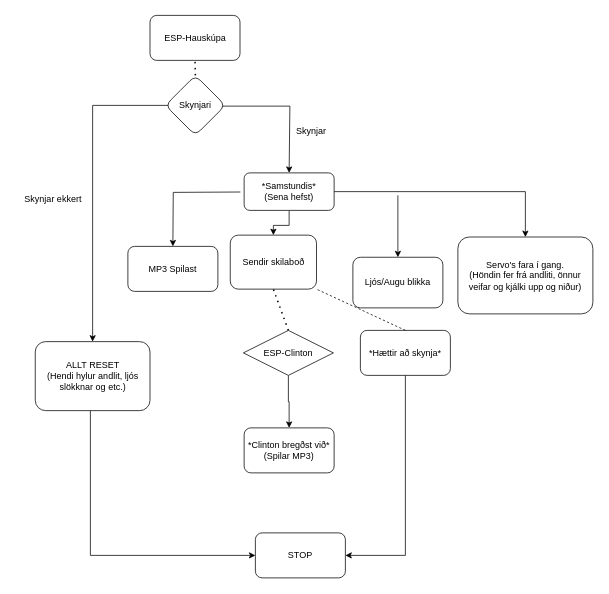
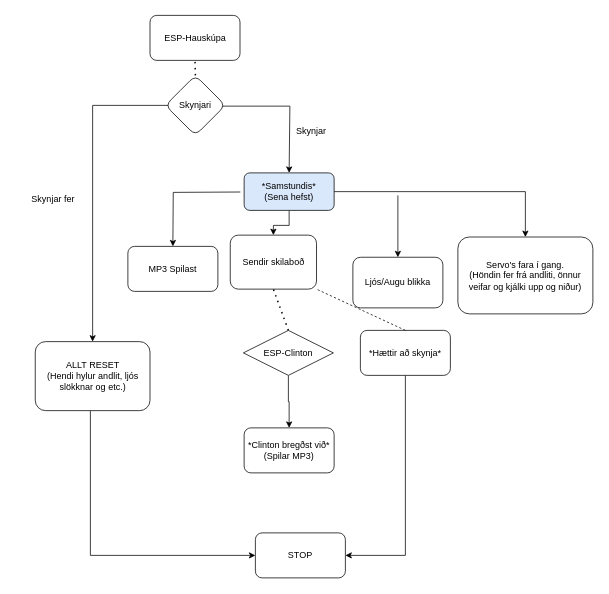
node "*Samstundis* (Sena hefst)": fillcolor #ffffff -> #dae8fc
node "Skynjar ekkert": label "Skynjar ekkert" -> "Skynjar fer"
